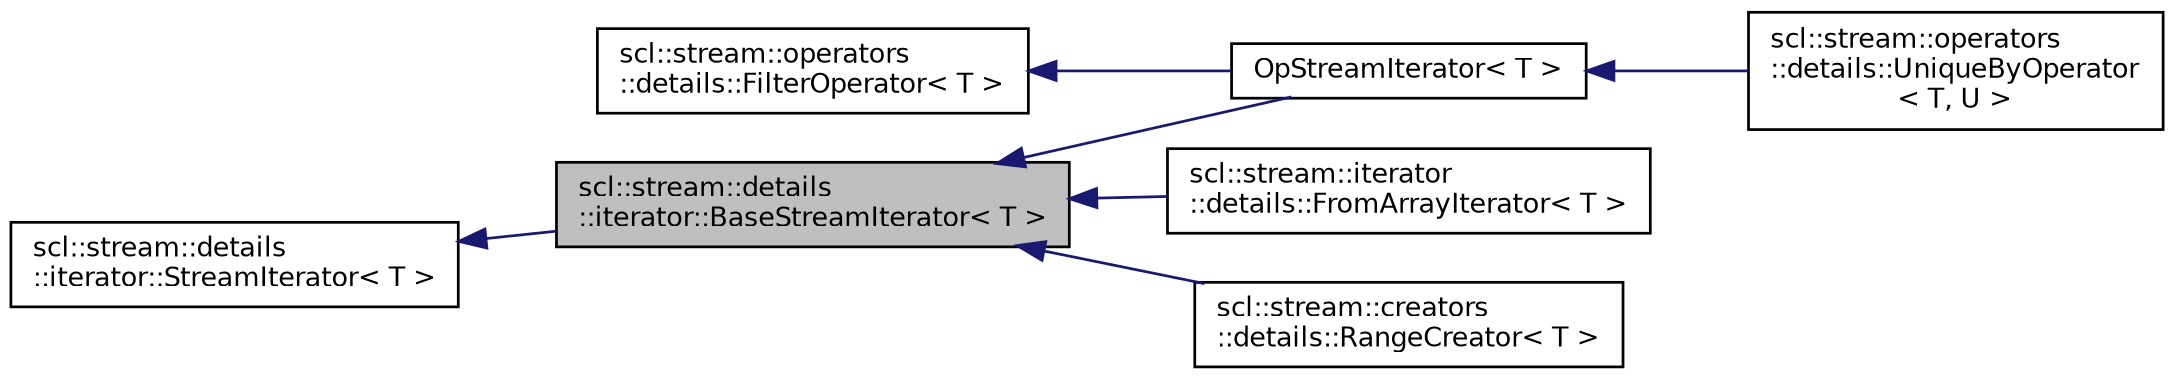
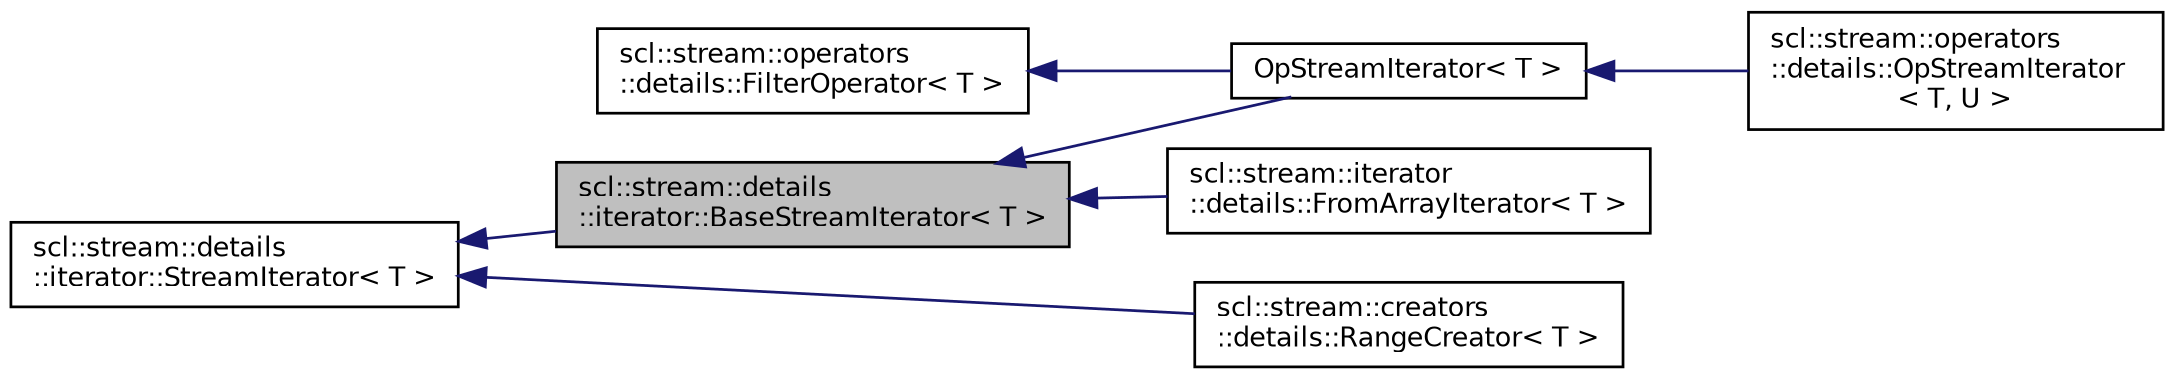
node "scl::stream::operators ::details::UniqueByOperator < T, U >": label "scl::stream::operators ::details::UniqueByOperator < T, U >" -> "scl::stream::operators ::details::OpStreamIterator < T, U >"
edge "scl::stream::creators ::details::RangeCreator< T >" -> "scl::stream::details ::iterator::BaseStreamIterator< T >": now "scl::stream::creators ::details::RangeCreator< T >" -> "scl::stream::details ::iterator::StreamIterator< T >"
